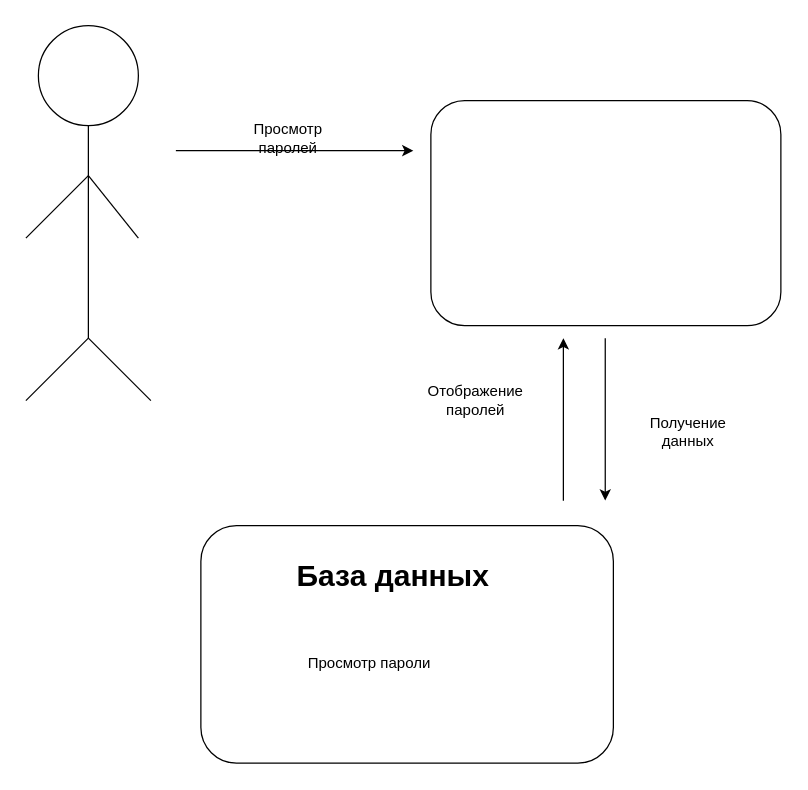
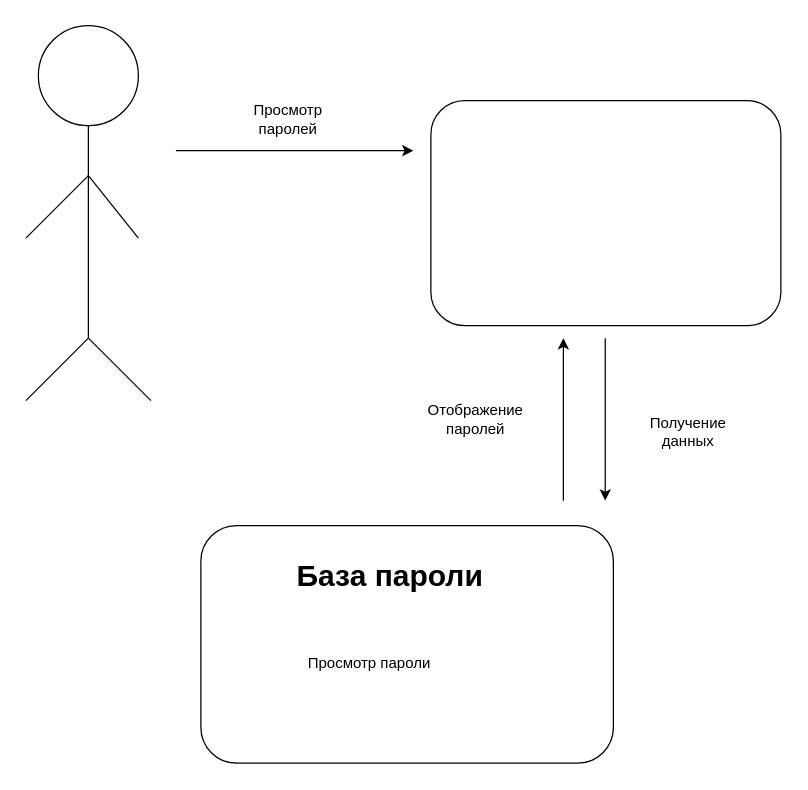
node "Просмотр паролей": moved (288, 138) -> (288, 119)
node "Отображение паролей": moved (476, 401) -> (476, 419)
node "База данных": label "База данных" -> "База пароли"
